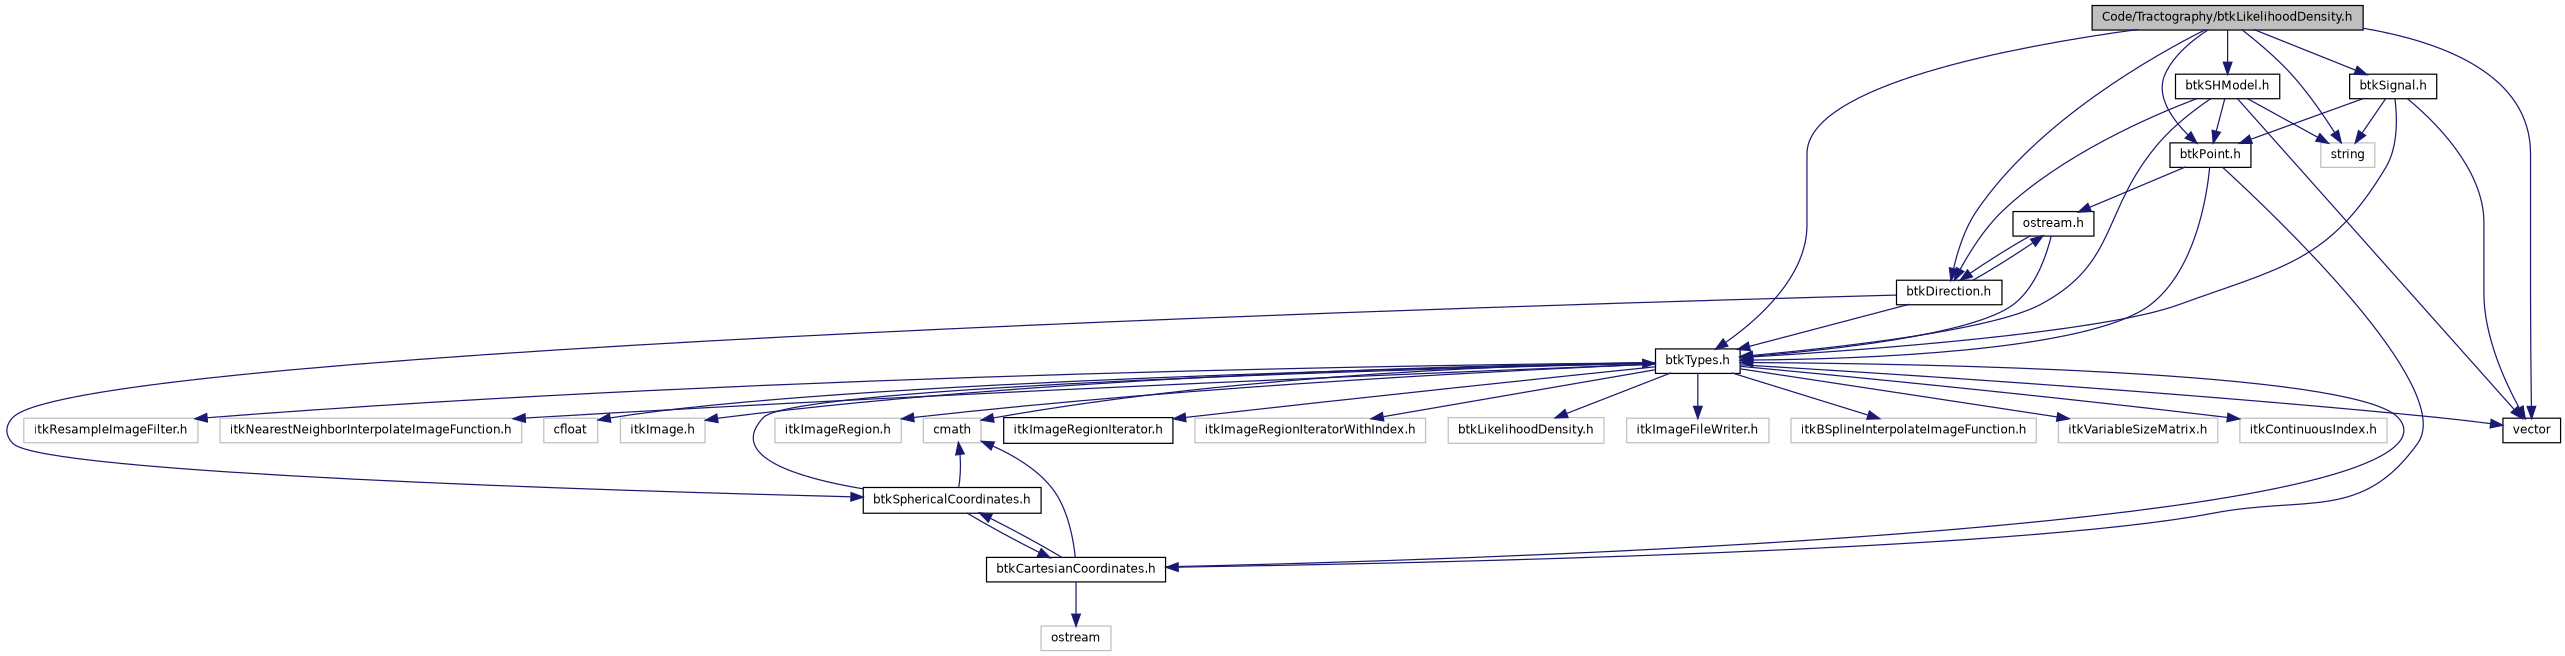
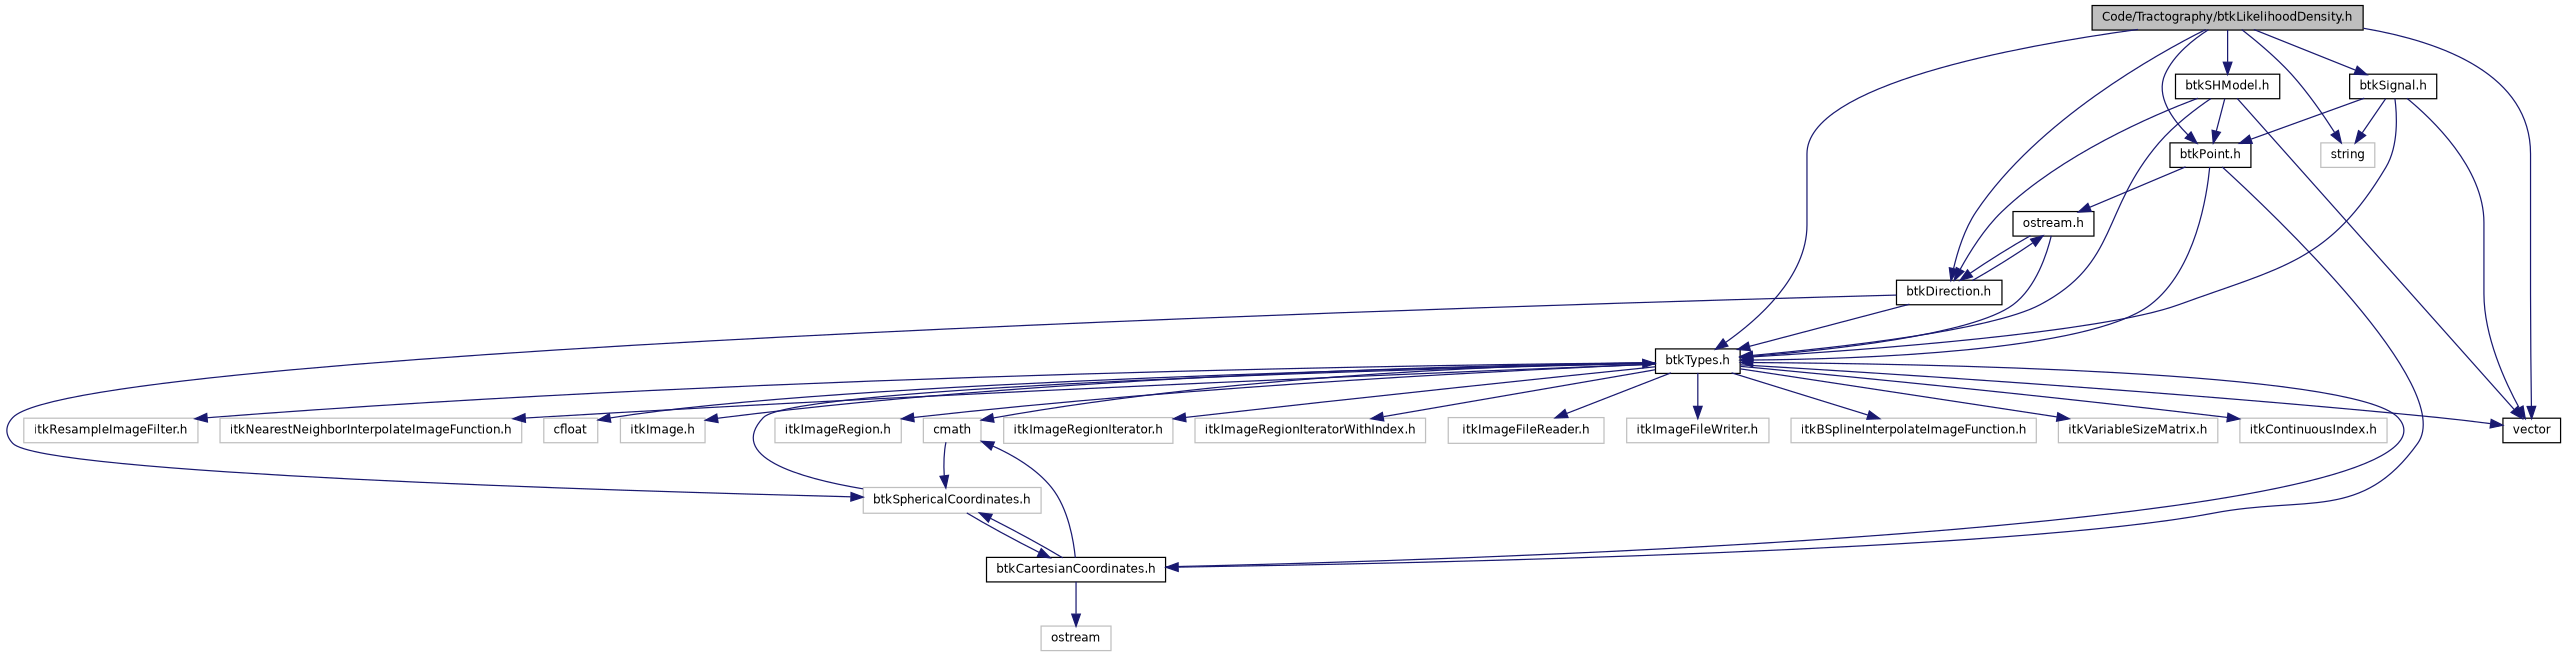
edge "btkSHModel.h" -> "string": removed
node "itkImageRegionIterator.h": color black -> grey75
node "btkLikelihoodDensity.h": label "btkLikelihoodDensity.h" -> "itkImageFileReader.h"
edge "btkSphericalCoordinates.h" -> "cmath": reversed
node "btkSphericalCoordinates.h": color black -> grey75
